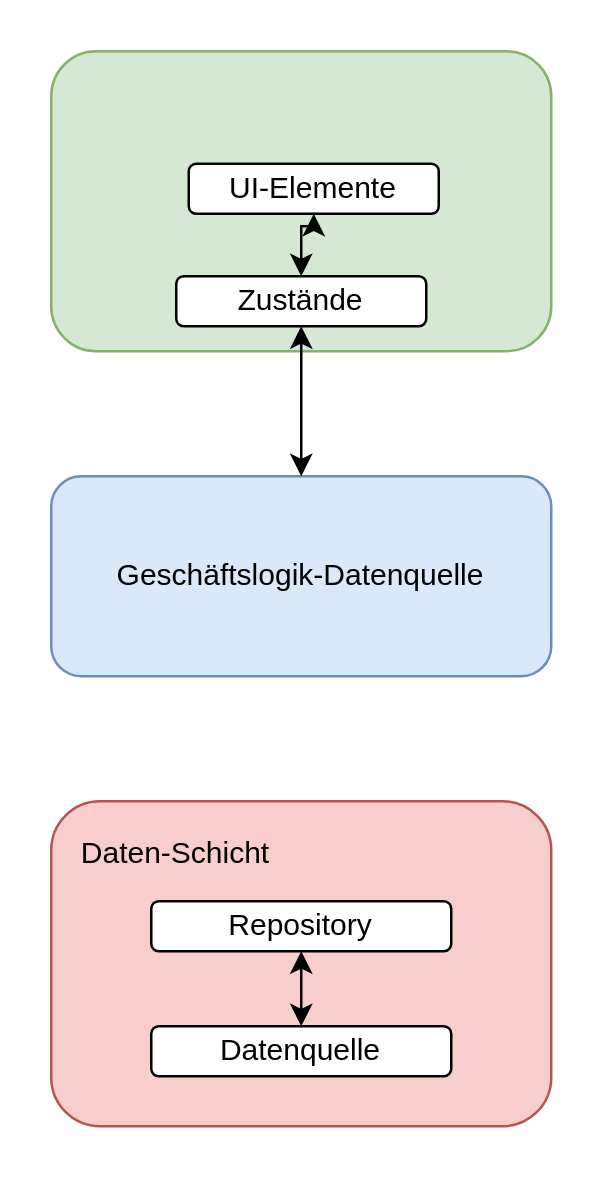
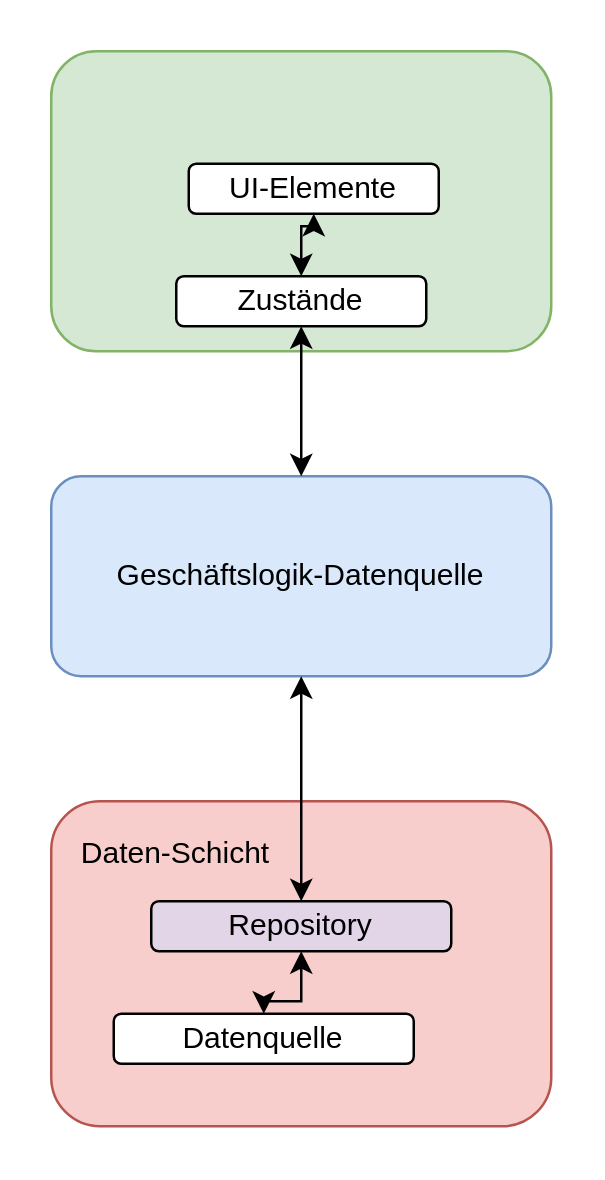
edge "Geschäftslogik-Datenquelle" -- "Repository": added
node "Repository": fillcolor #ffffff -> #e1d5e7
node "Datenquelle": moved (301, 1051) -> (264, 1039)
